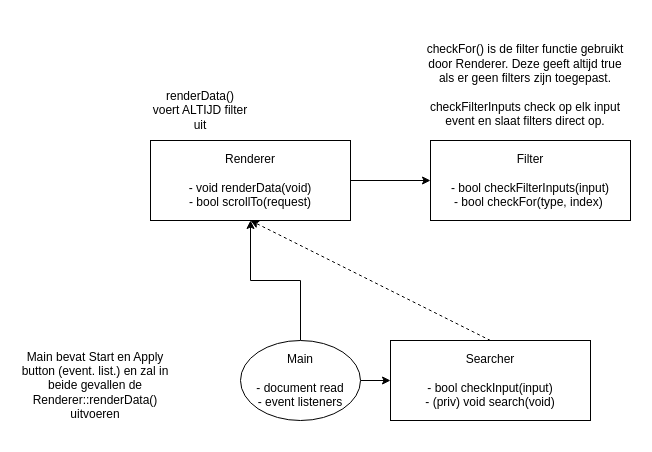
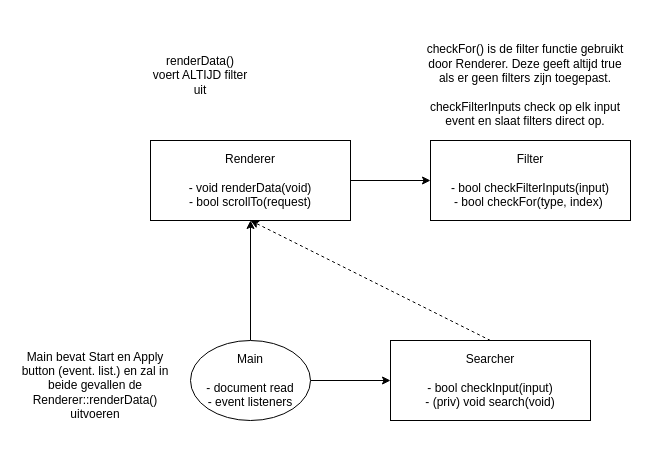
node "renderData() voert ALTIJD filter uit": moved (201, 111) -> (201, 76)
node "Main - document read - event listeners": moved (301, 381) -> (251, 381)
